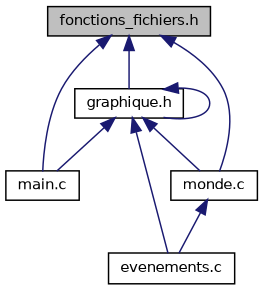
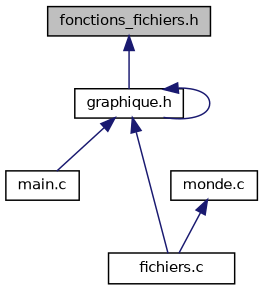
edge "monde.c" -> "fonctions_fichiers.h": removed
edge "main.c" -> "fonctions_fichiers.h": removed
edge "monde.c" -> "graphique.h": removed
node "evenements.c": label "evenements.c" -> "fichiers.c"
